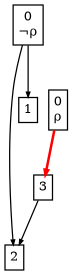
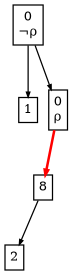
edge "0 ¬ρ" -> "2": now "0 ¬ρ" -> "0 ρ"
node "3": label "3" -> "8"
